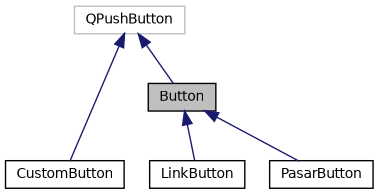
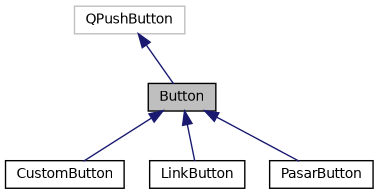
edge "CustomButton" -> "QPushButton": now "CustomButton" -> "Button"
